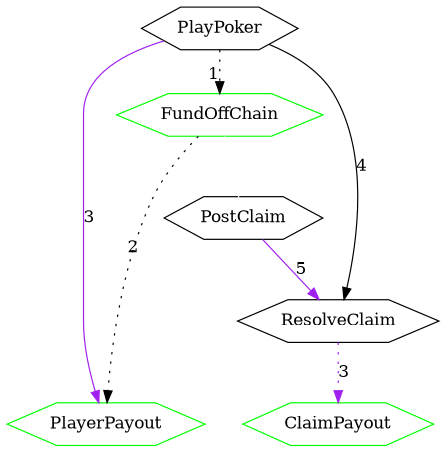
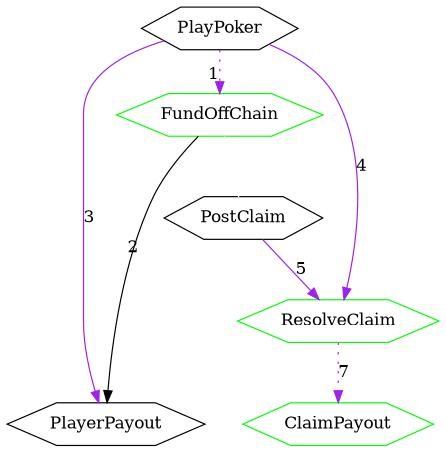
edge "PlayPoker" -> "FundOffChain": color black -> purple
edge "PlayPoker" -> "ResolveClaim": color black -> purple
edge "FundOffChain" -> "PlayerPayout": style dotted -> solid
node "ResolveClaim": color black -> green
edge "ResolveClaim" -> "ClaimPayout": label "3" -> "7"
node "PlayerPayout": color green -> black
